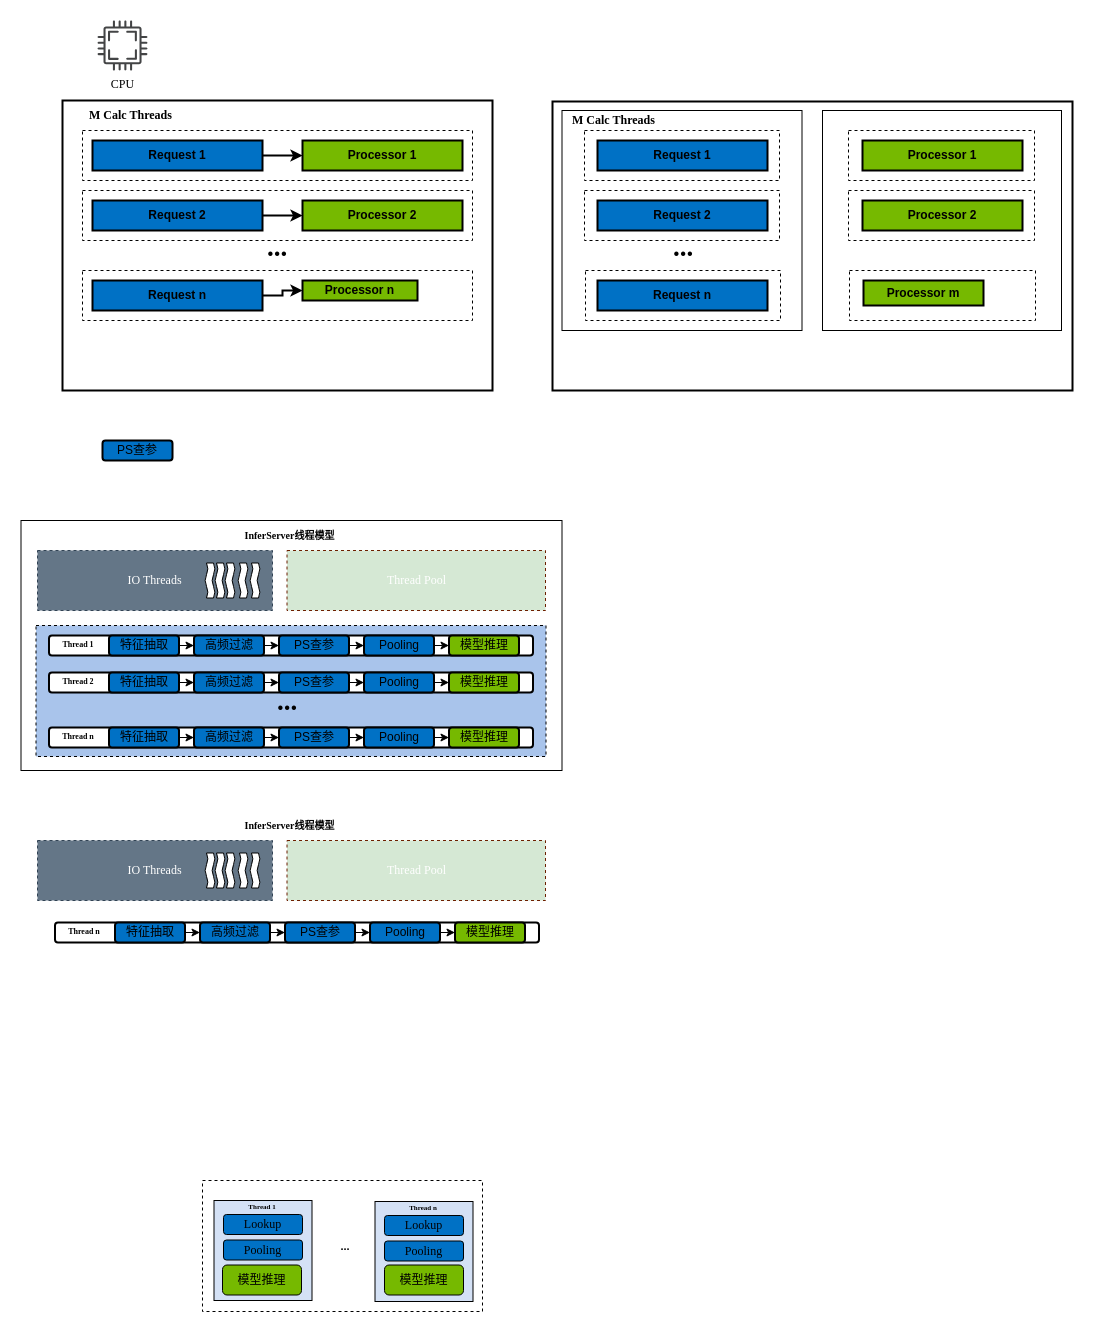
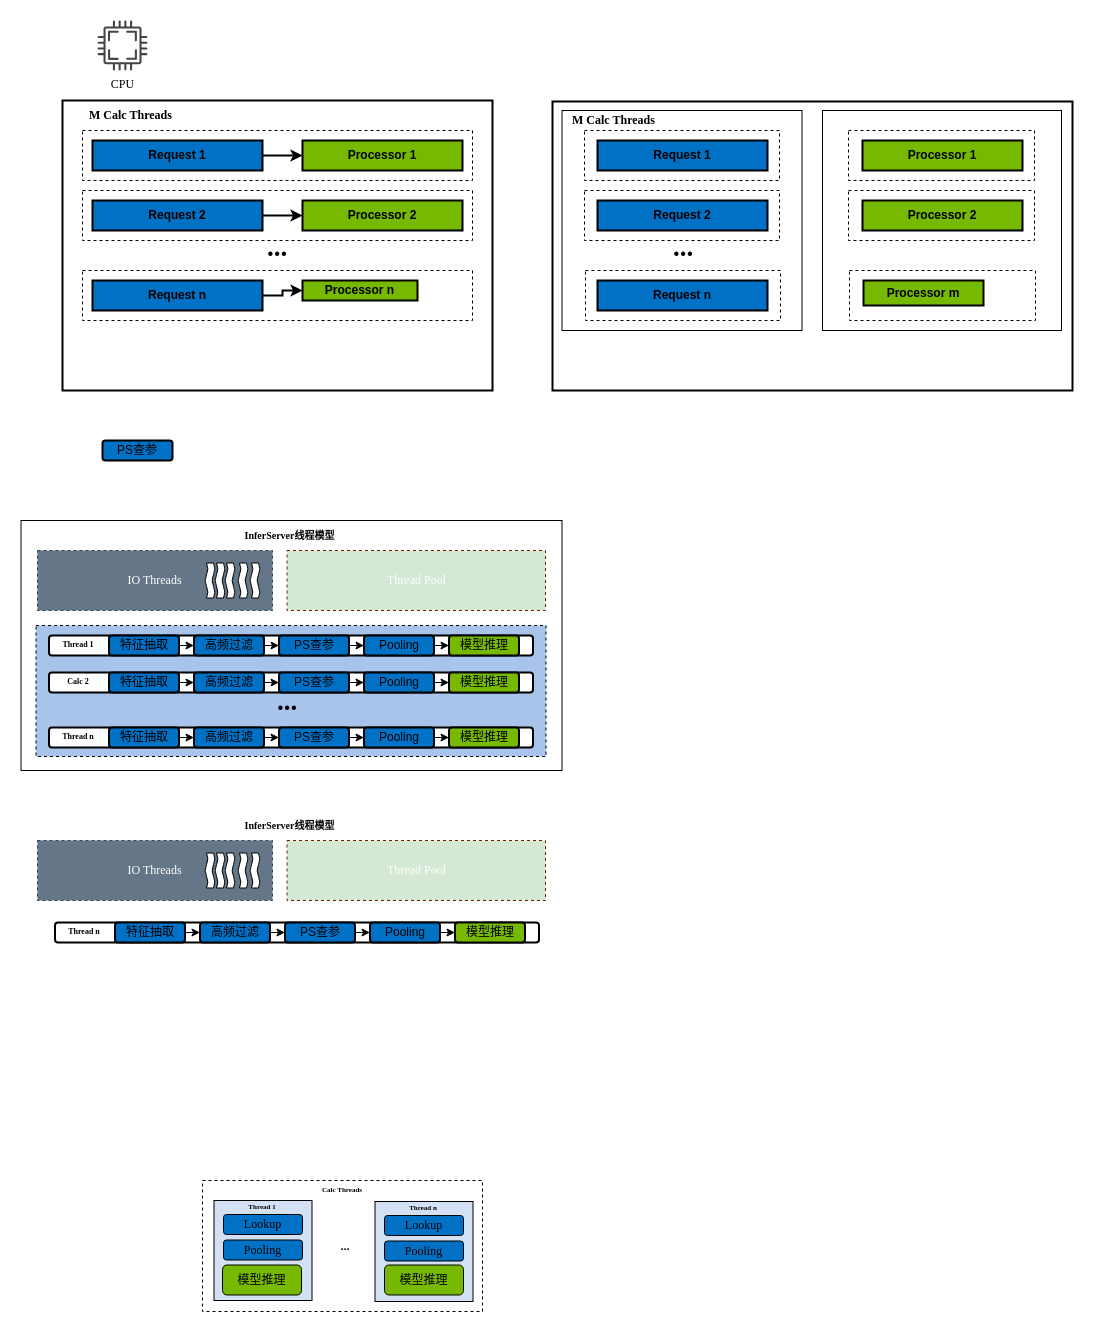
node "Thread 2": label "Thread 2" -> "Calc 2"
node "Calc Threads": added
